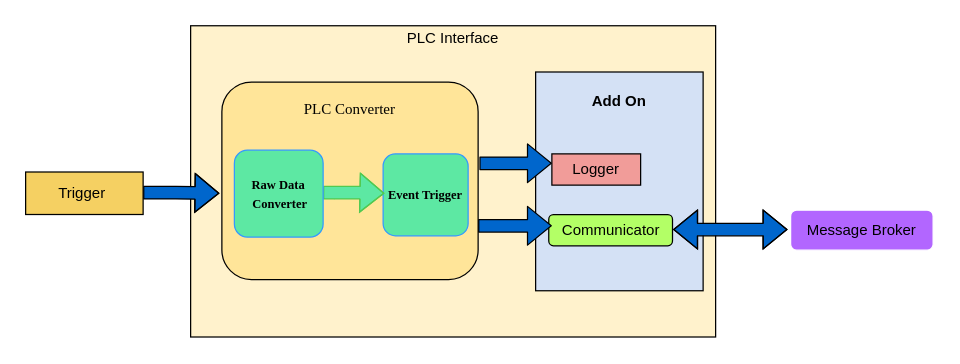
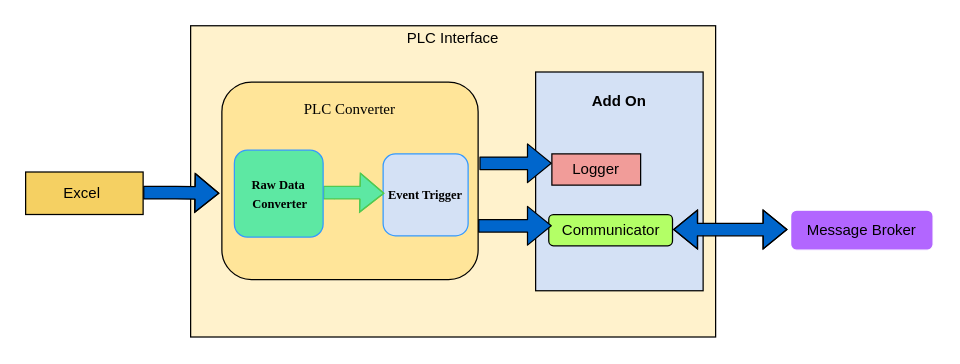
node "Trigger": label "Trigger" -> "Excel"
node "Event Trigger": fillcolor #5de8a3 -> #d4e1f5
